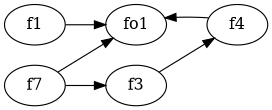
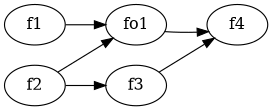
edge "f4" -> "fo1": reversed
node "f7": label "f7" -> "f2"
